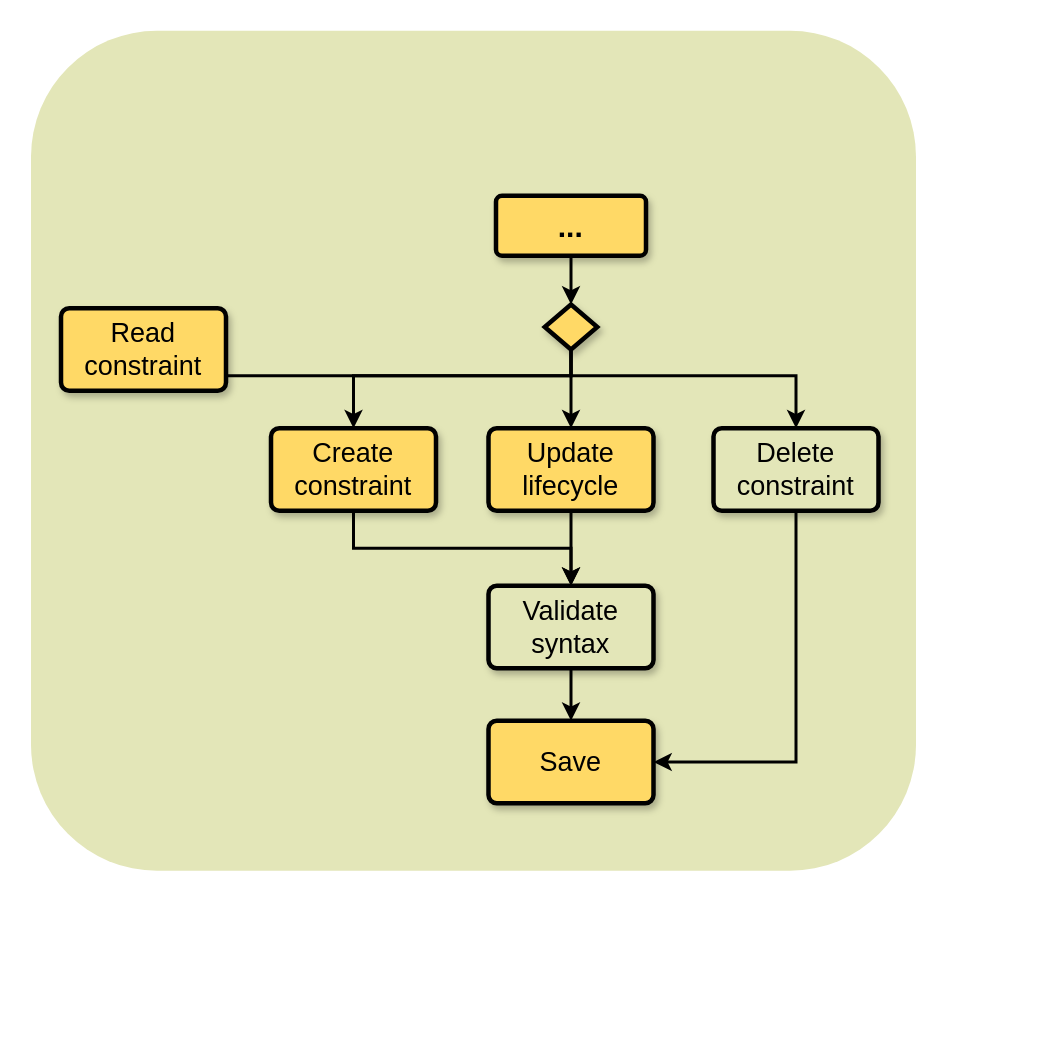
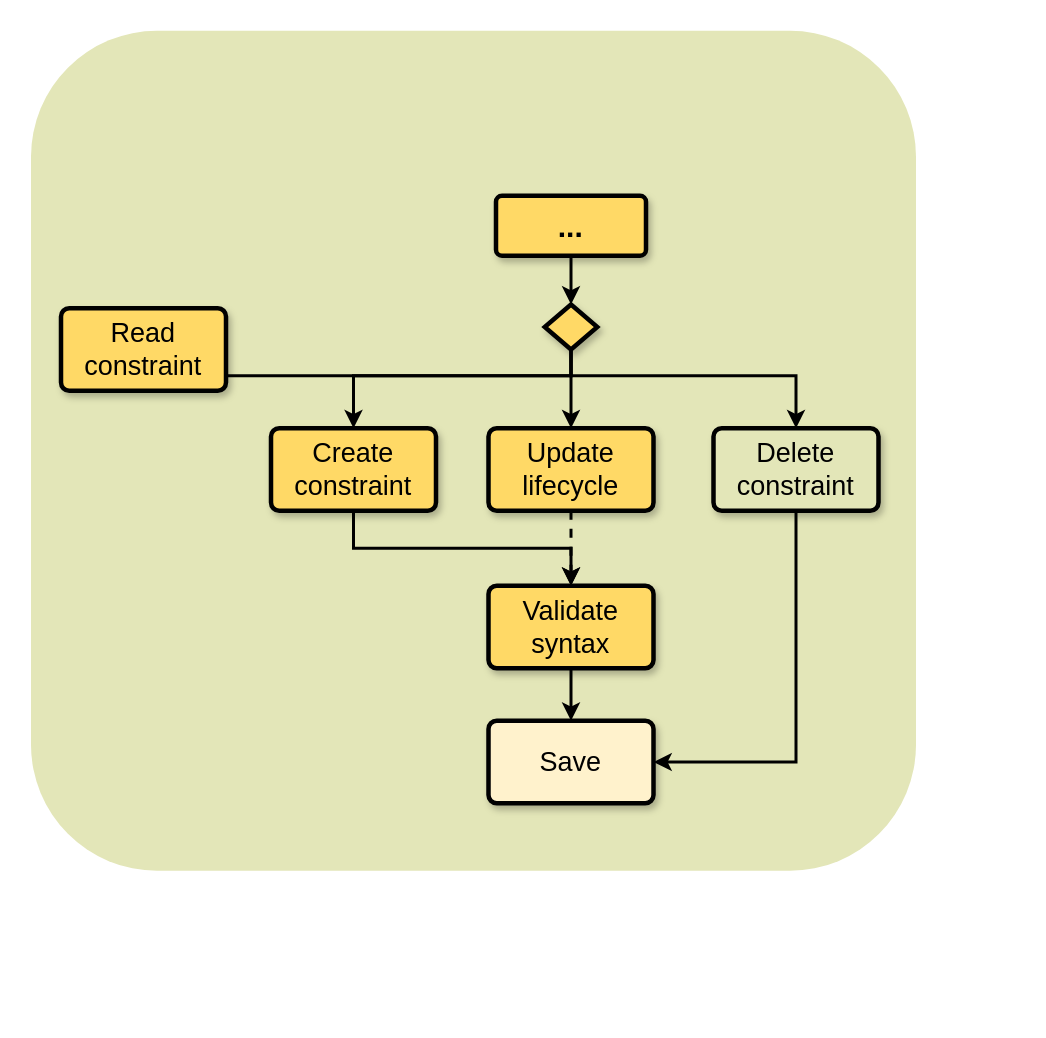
edge "Update lifecycle" -> "Validate syntax": style solid -> dashed
node "Validate syntax": fillcolor #e3e6b8 -> #ffd966
node "Save": fillcolor #ffd966 -> #fff2cc
